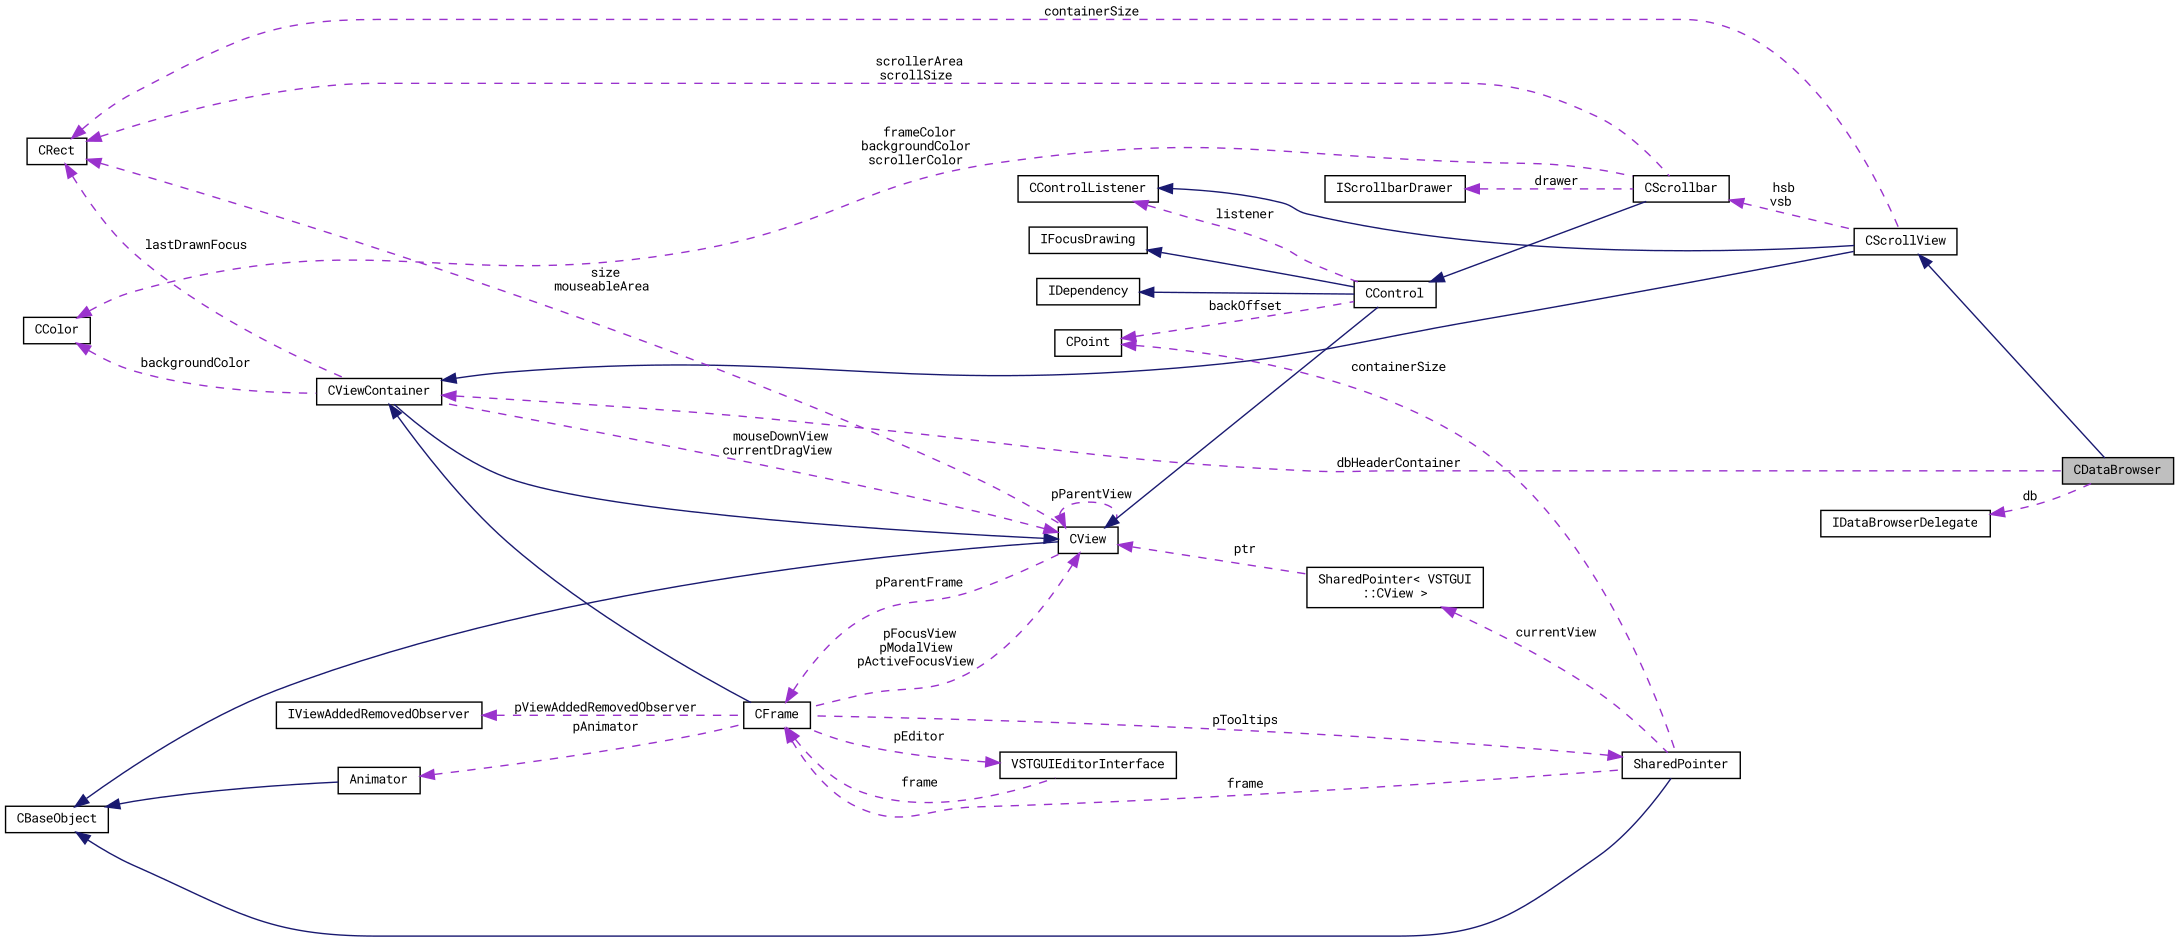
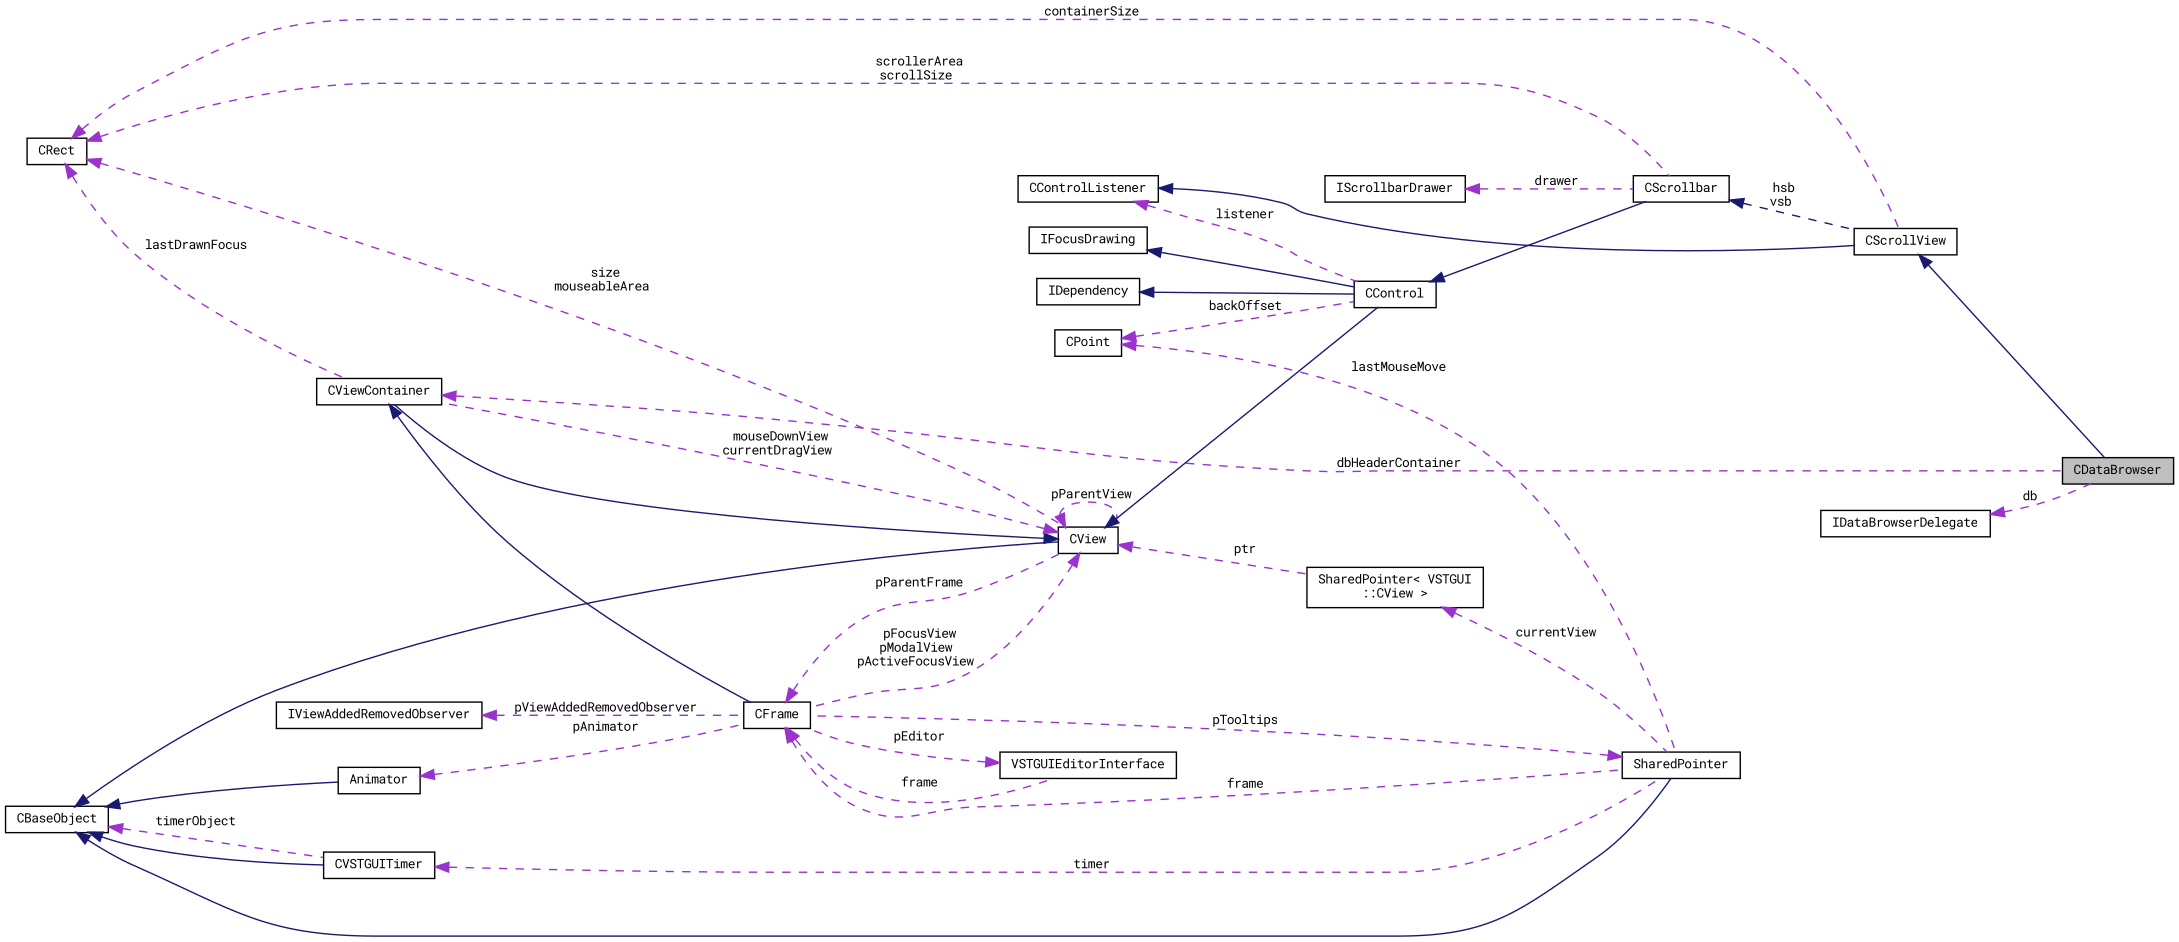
edge "CScrollView" -> "CScrollbar": color darkorchid3 -> midnightblue
node "CColor": removed
edge "SharedPointer" -> "CPoint": label " containerSize" -> " lastMouseMove"
edge "CScrollView" -> "CViewContainer": removed
node "CVSTGUITimer": added
